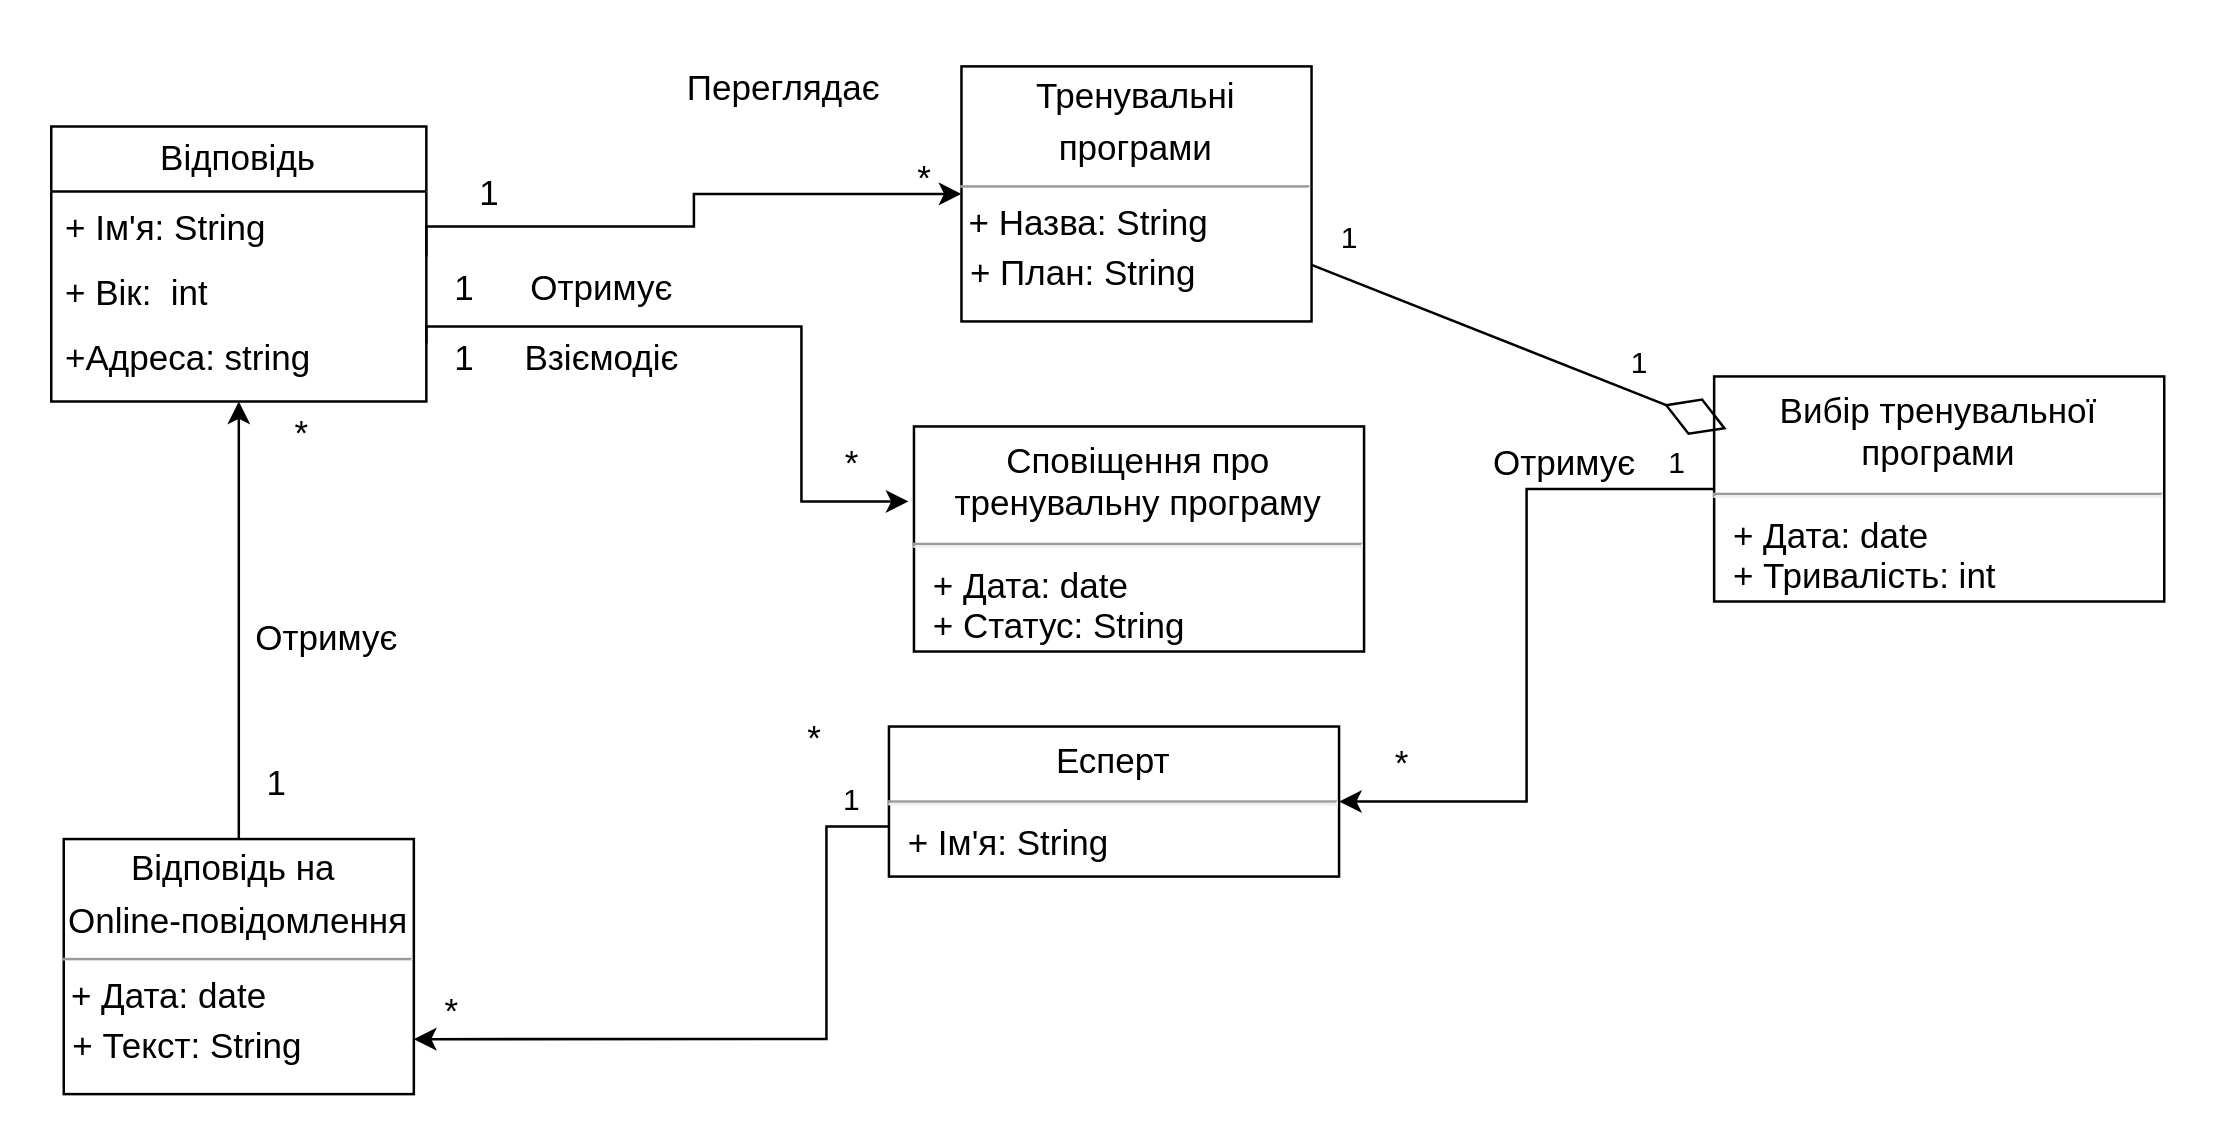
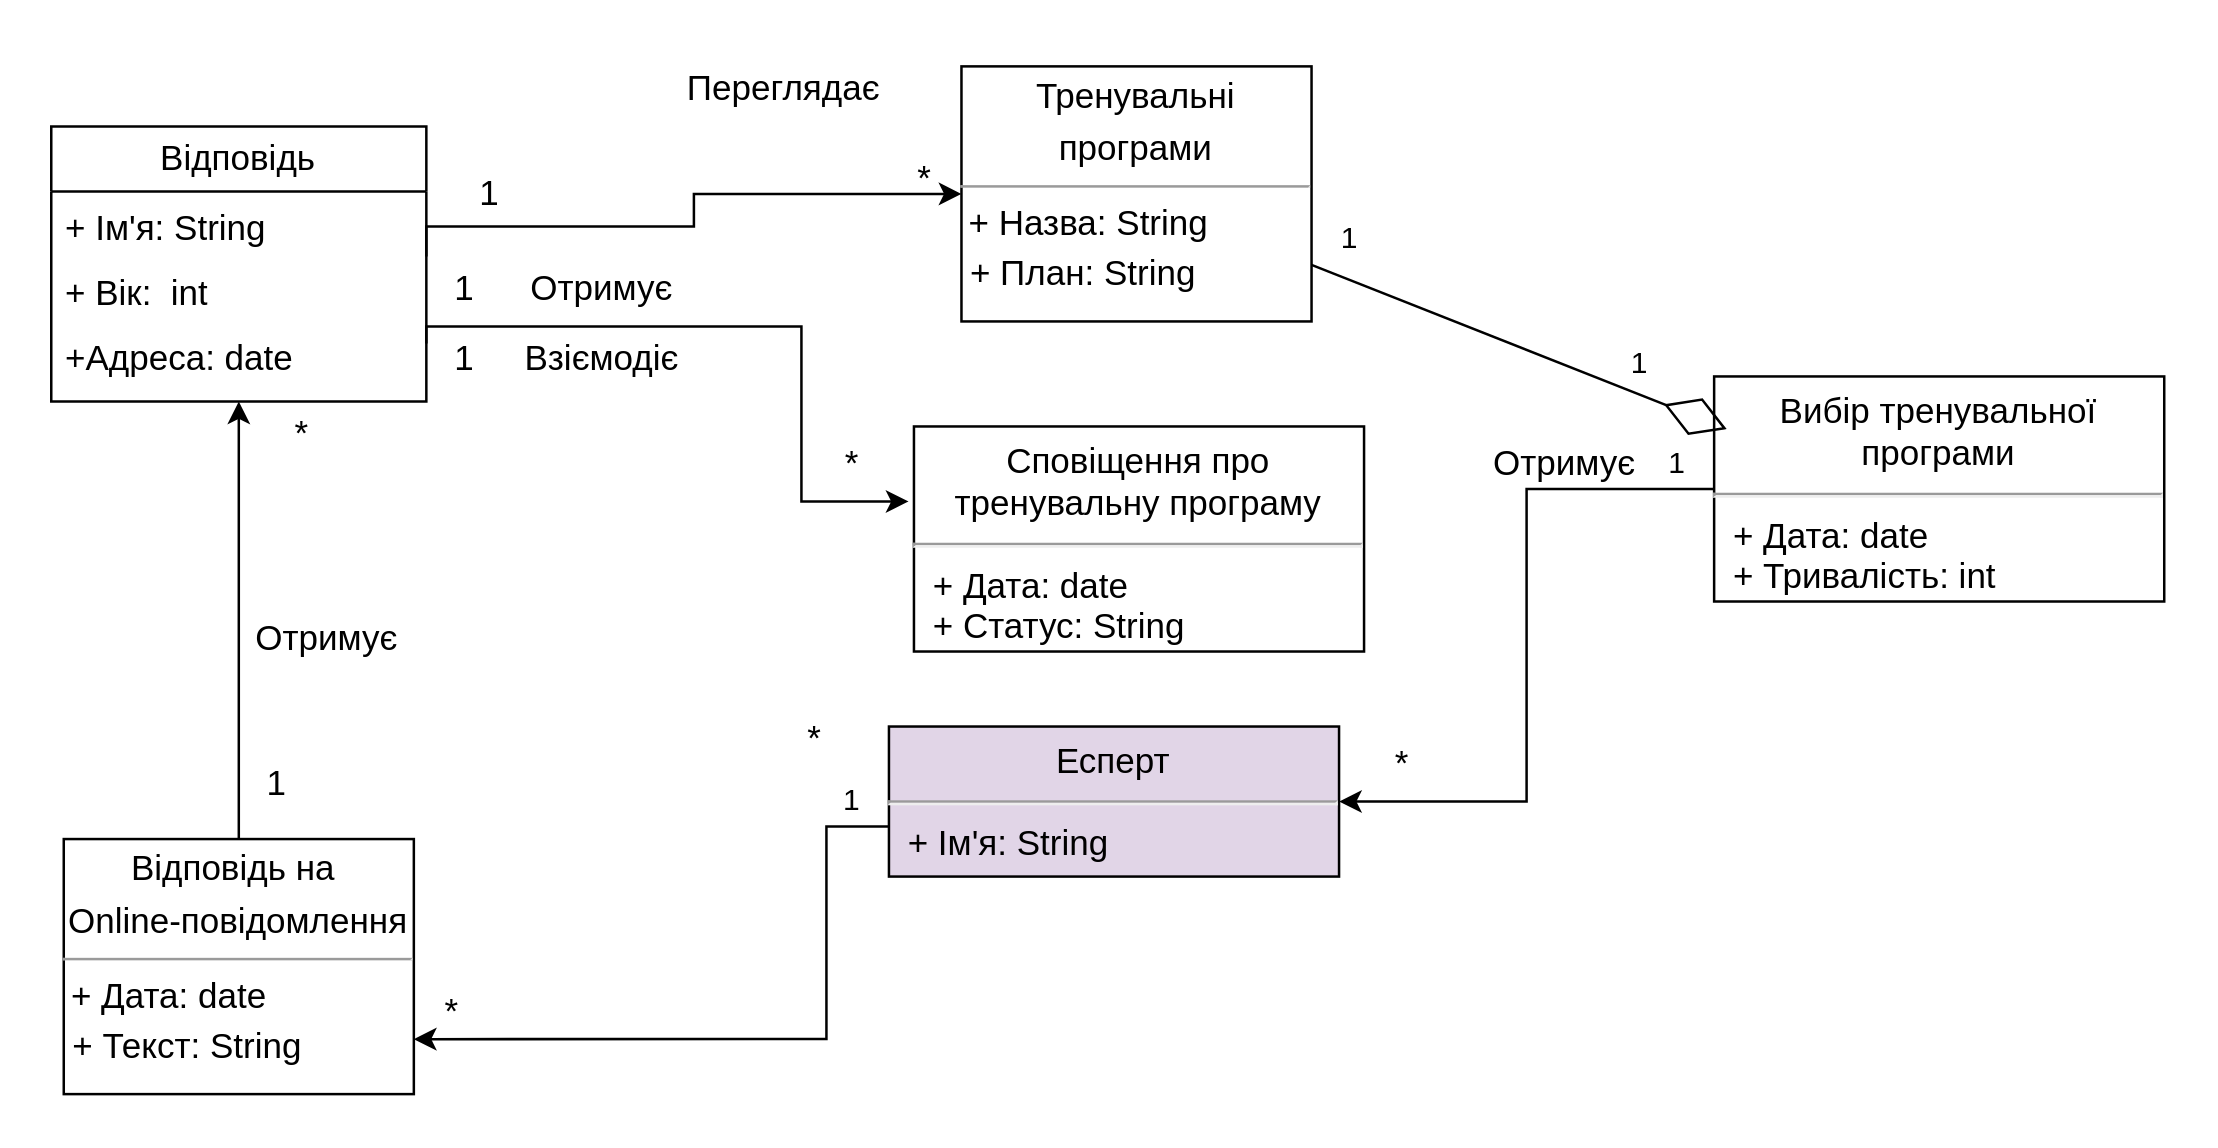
node "+Адреса: string": label "+Адреса: string" -> "+Адреса: date"
node "Есперт + Ім'я: String": fillcolor #ffffff -> #e1d5e7
